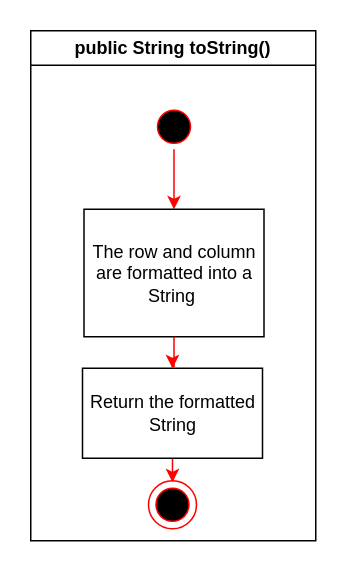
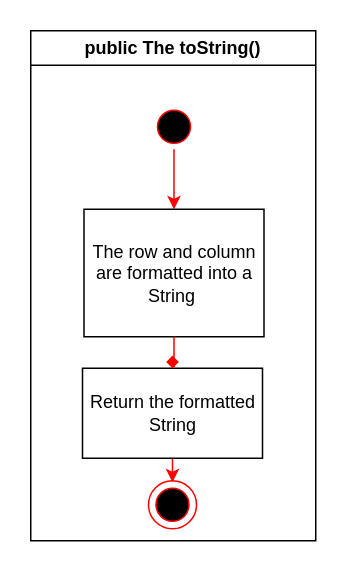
node "public String toString()": label "public String toString()" -> "public The toString()"
edge "The row and column are formatted into a String" -> "Return the formatted String": arrowhead classic -> diamond
